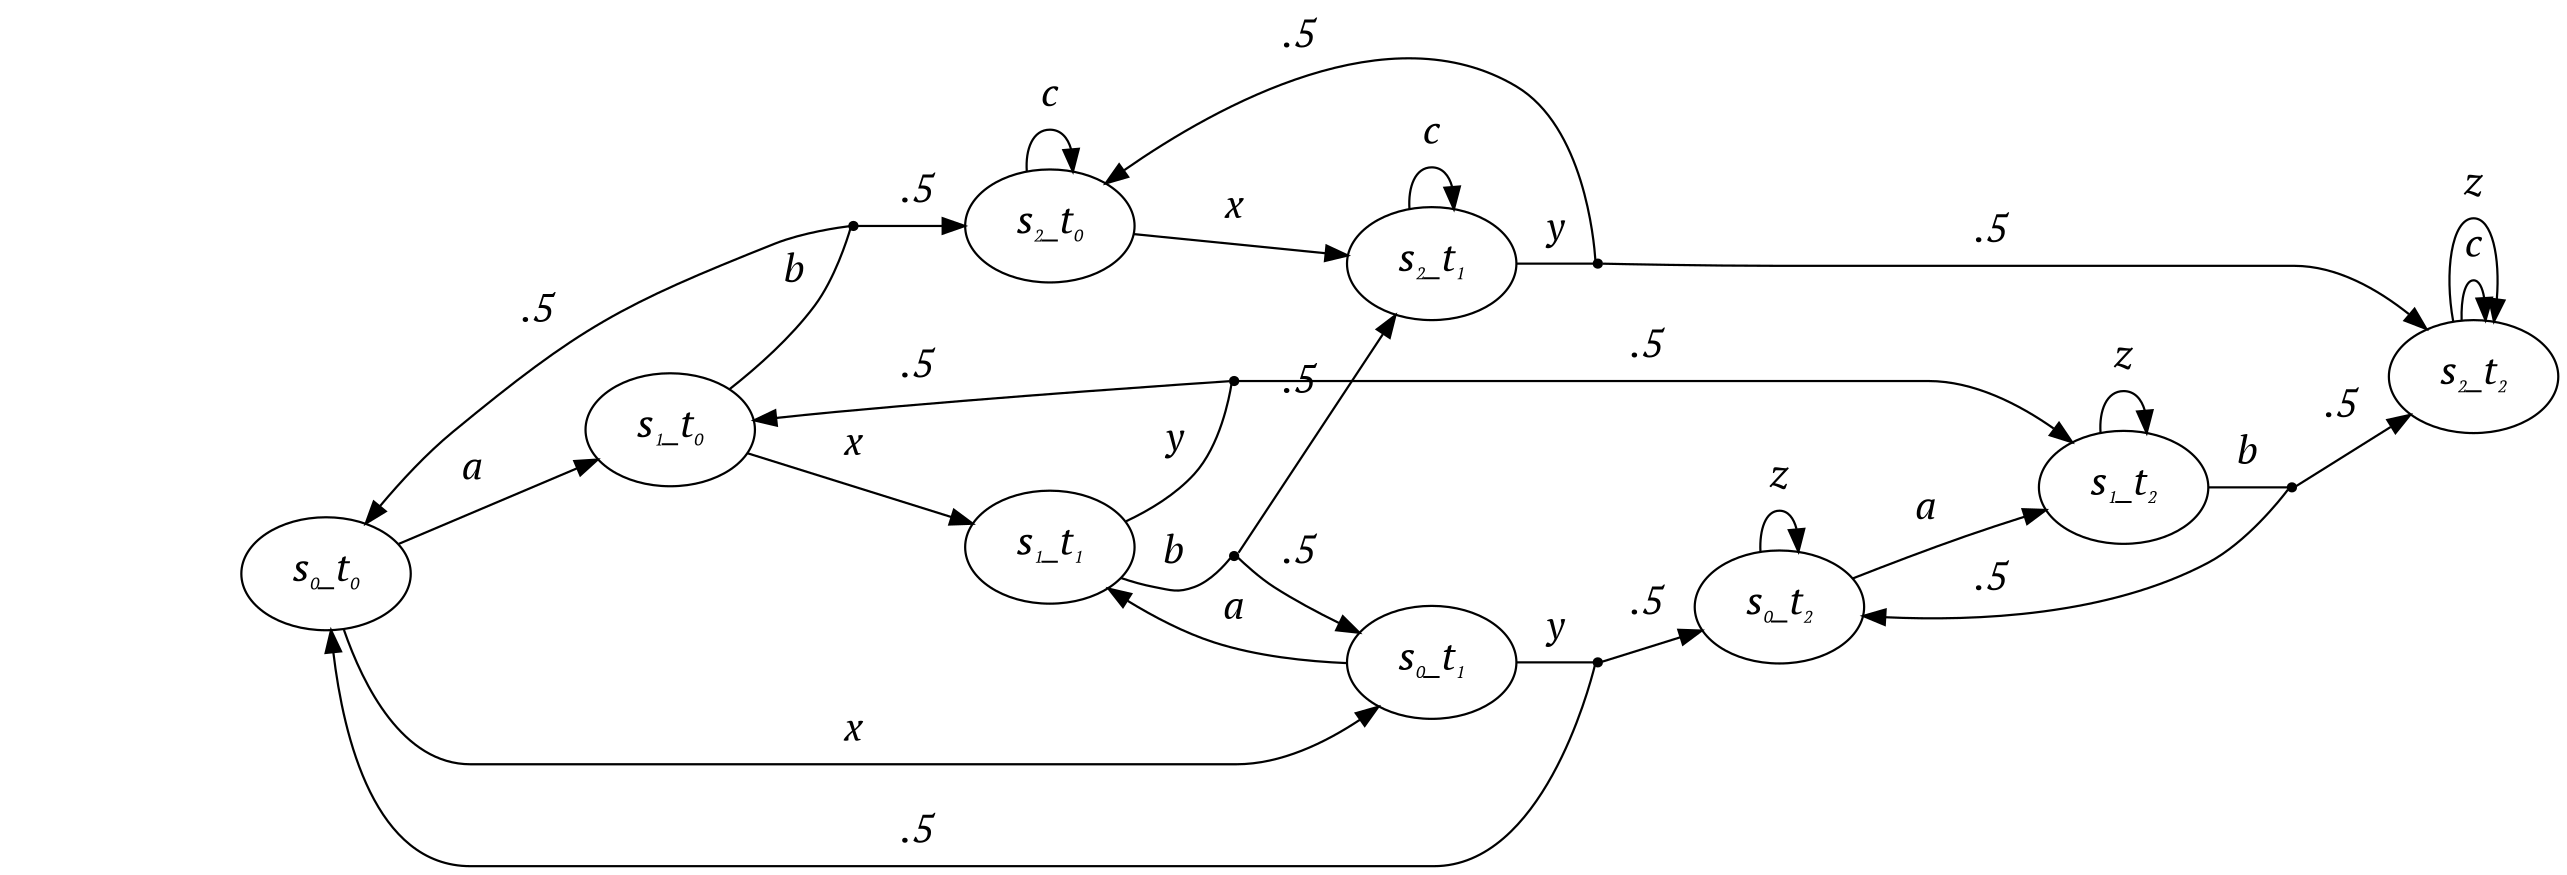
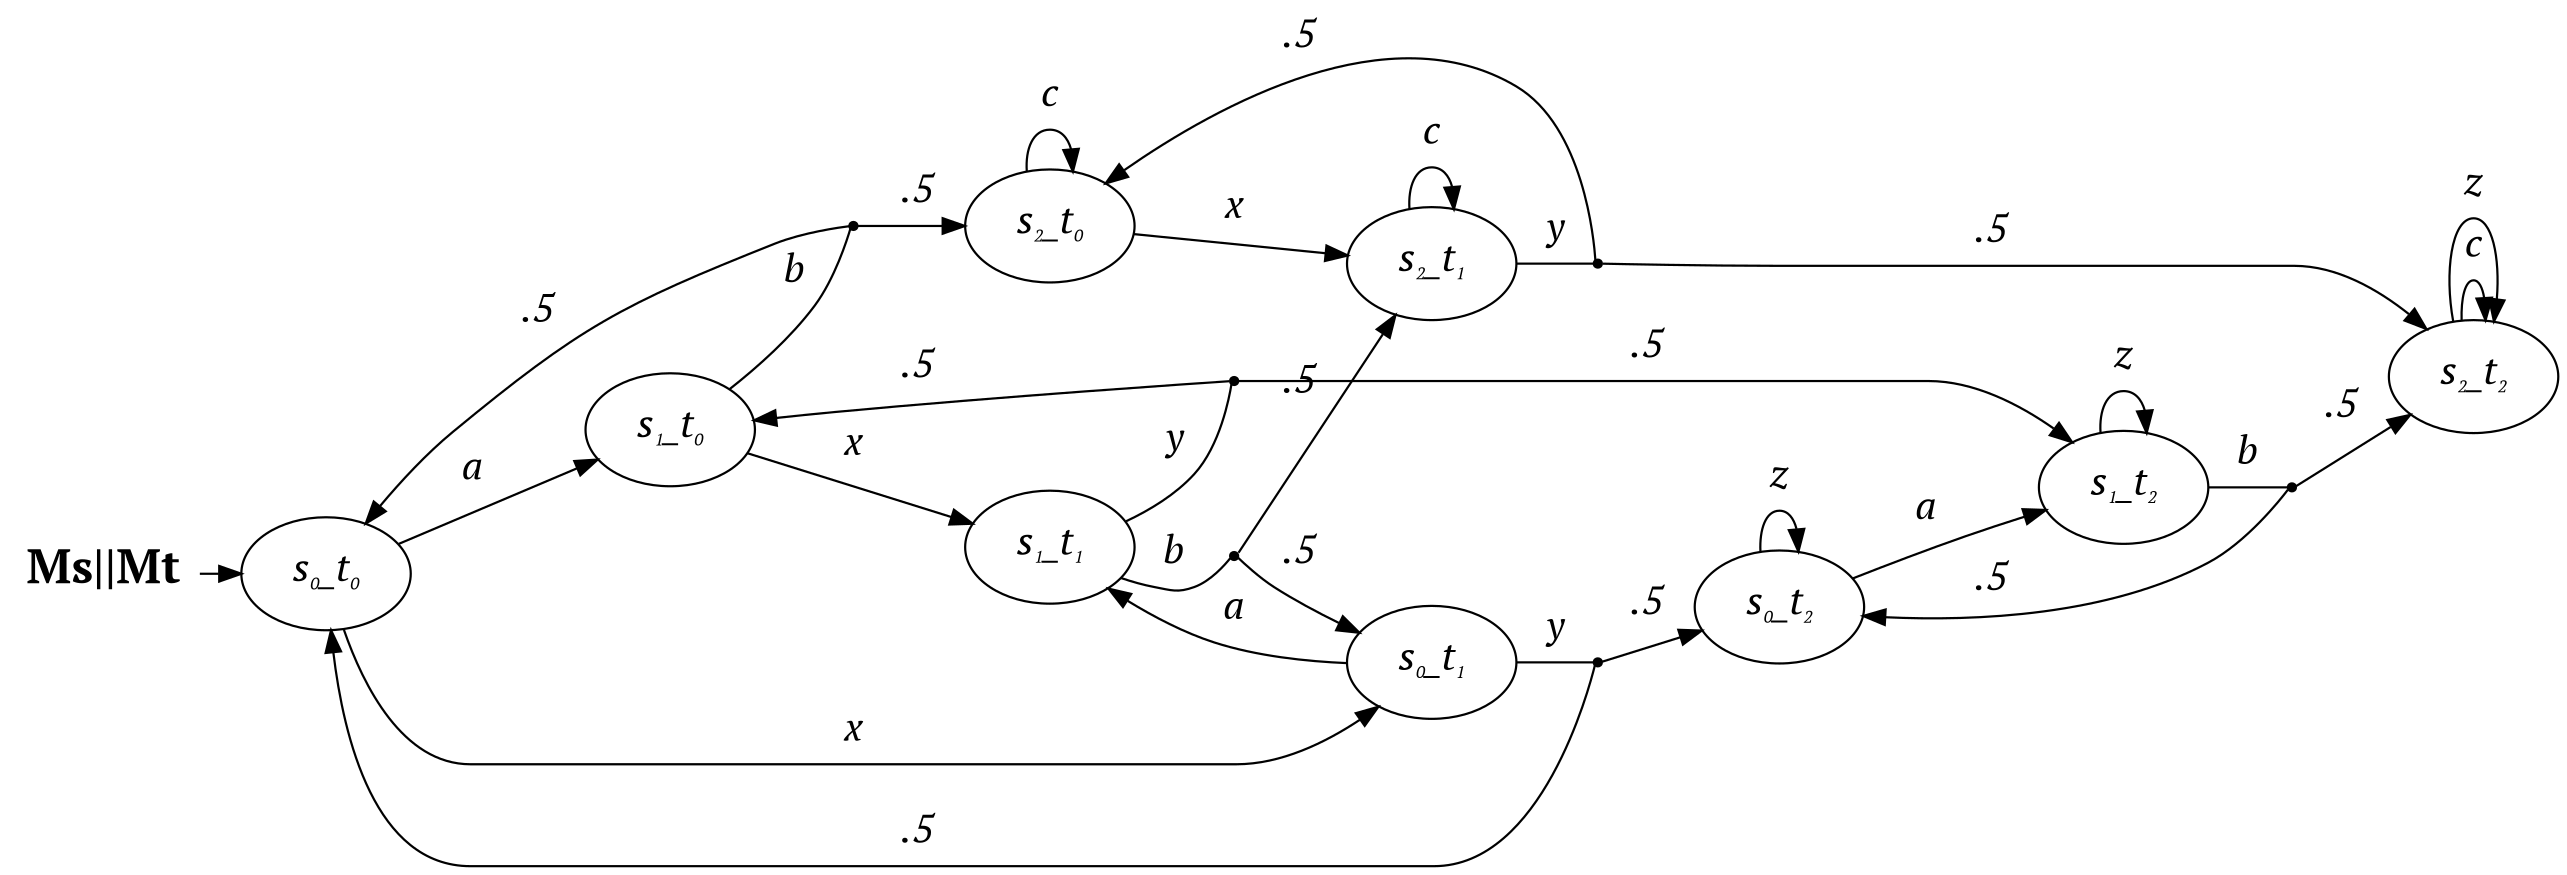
node "Ms||Mt": added
